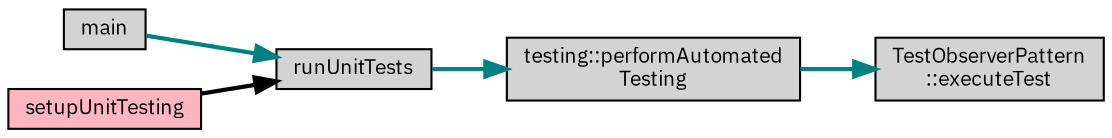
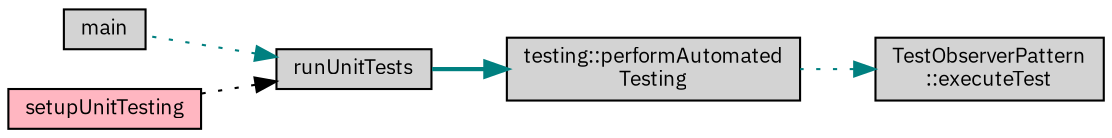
edge "main" -> "runUnitTests": style bold -> dotted
edge "testing::performAutomated Testing" -> "TestObserverPattern ::executeTest": style bold -> dotted
edge "setupUnitTesting" -> "runUnitTests": style bold -> dotted
